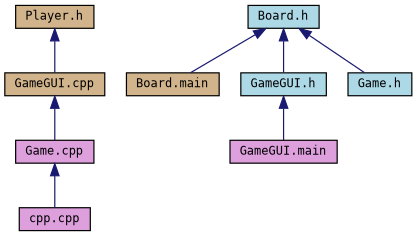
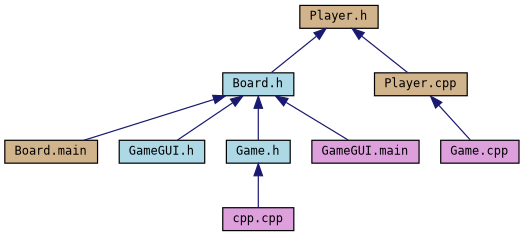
edge "Board.h" -> "Player.h": added
node "GameGUI.cpp": label "GameGUI.cpp" -> "Player.cpp"
edge "GameGUI.main" -> "GameGUI.h": now "GameGUI.main" -> "Board.h"
edge "cpp.cpp" -> "Game.cpp": now "cpp.cpp" -> "Game.h"
